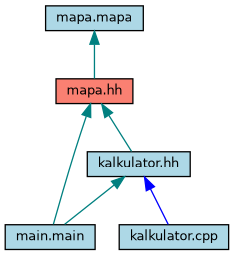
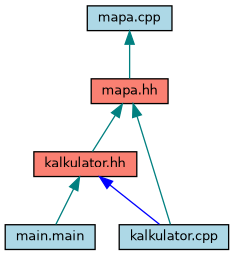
node "mapa.mapa": label "mapa.mapa" -> "mapa.cpp"
node "kalkulator.hh": fillcolor lightblue -> salmon
edge "main.main" -> "mapa.hh": now "kalkulator.cpp" -> "mapa.hh"
